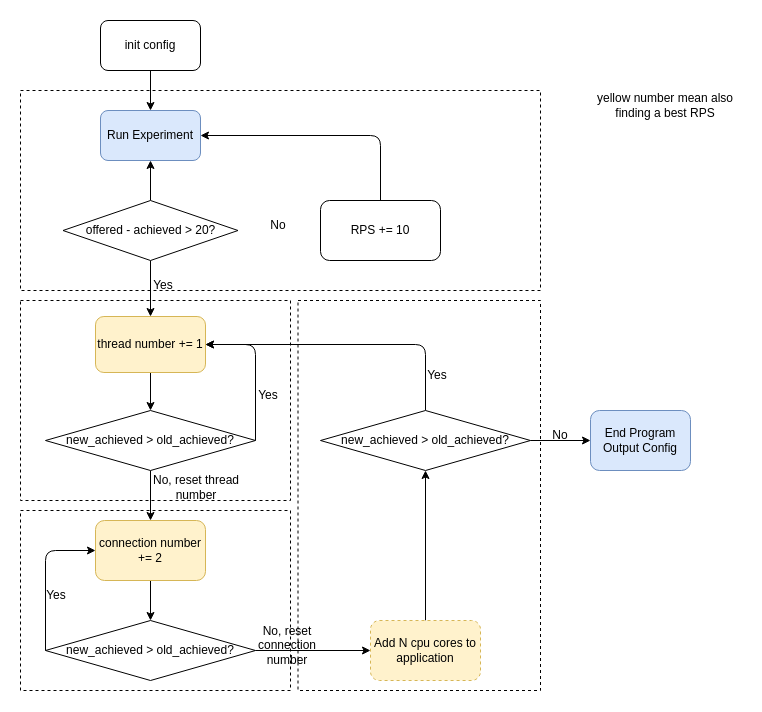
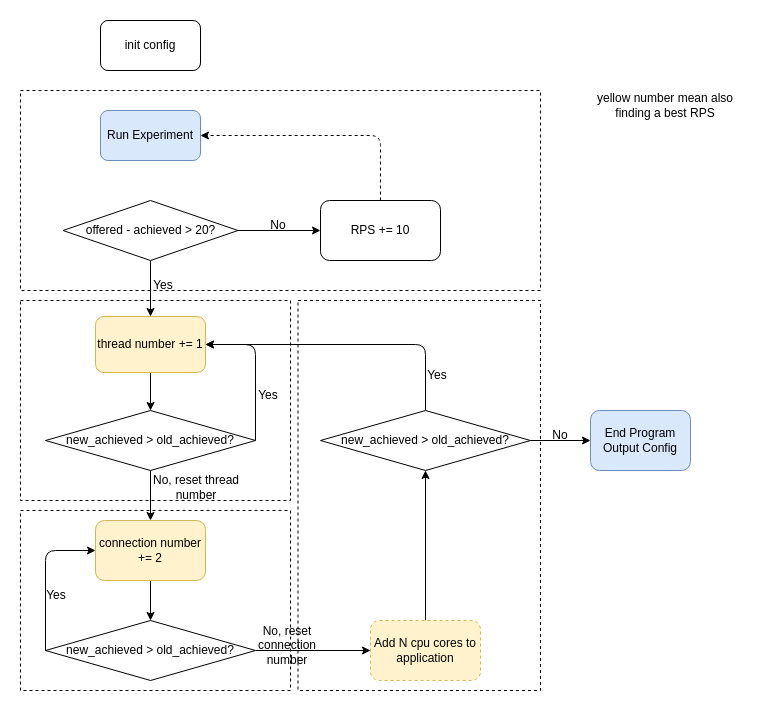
edge "init config" -> "Run Experiment": removed
edge "RPS += 10" -> "Run Experiment": style solid -> dashed
edge "offered - achieved > 20?" -> "Run Experiment": now "offered - achieved > 20?" -> "RPS += 10"
